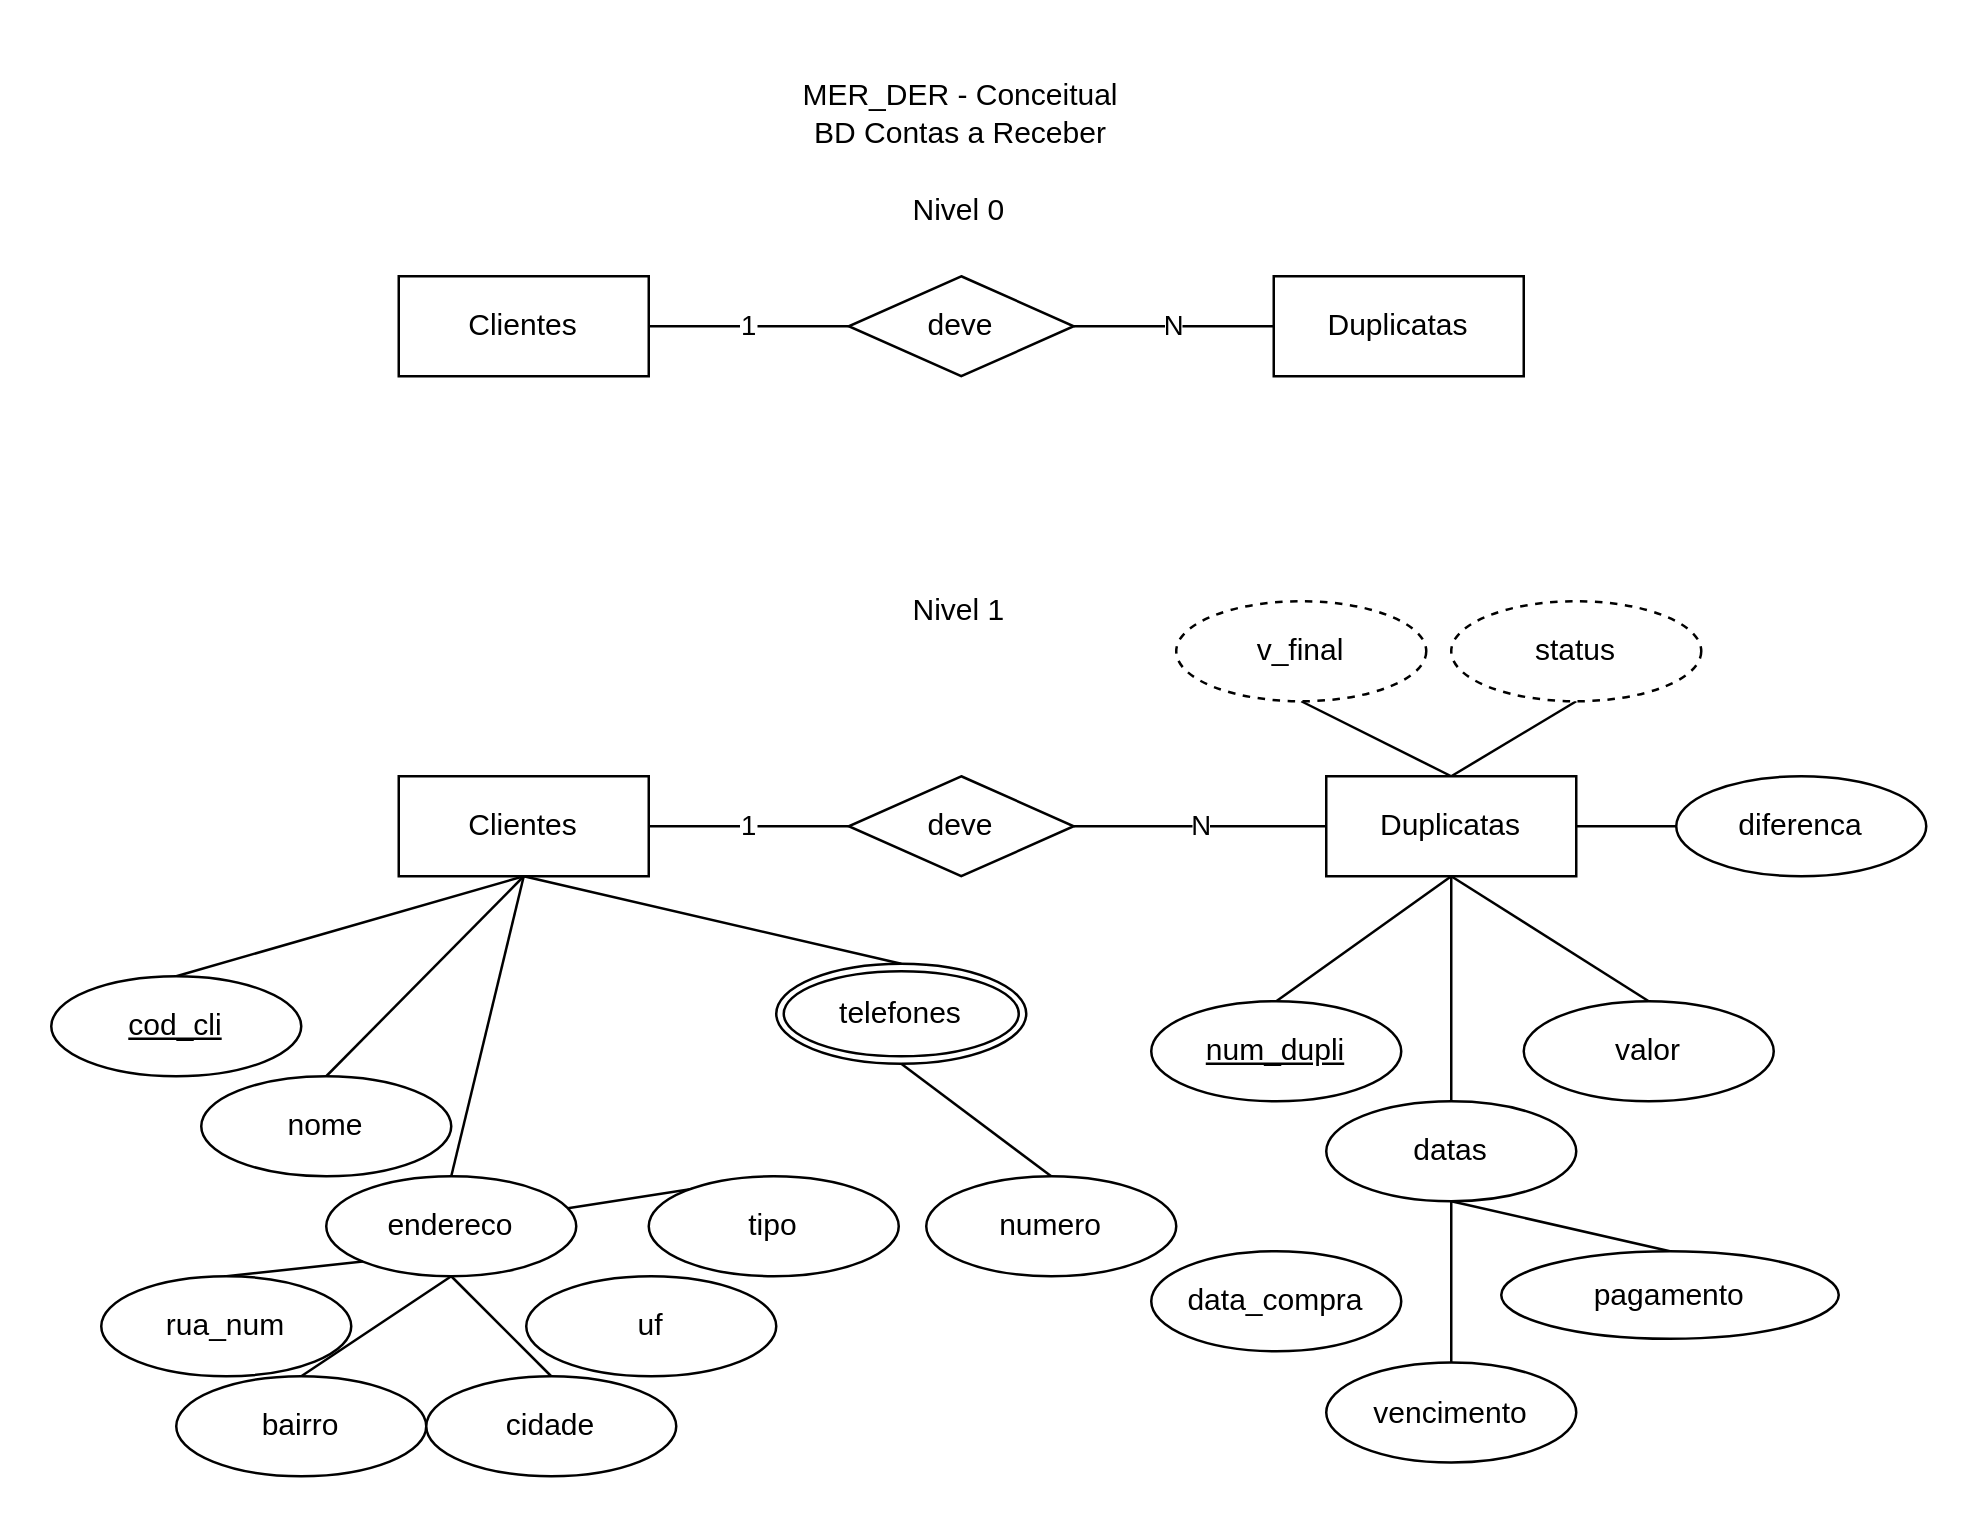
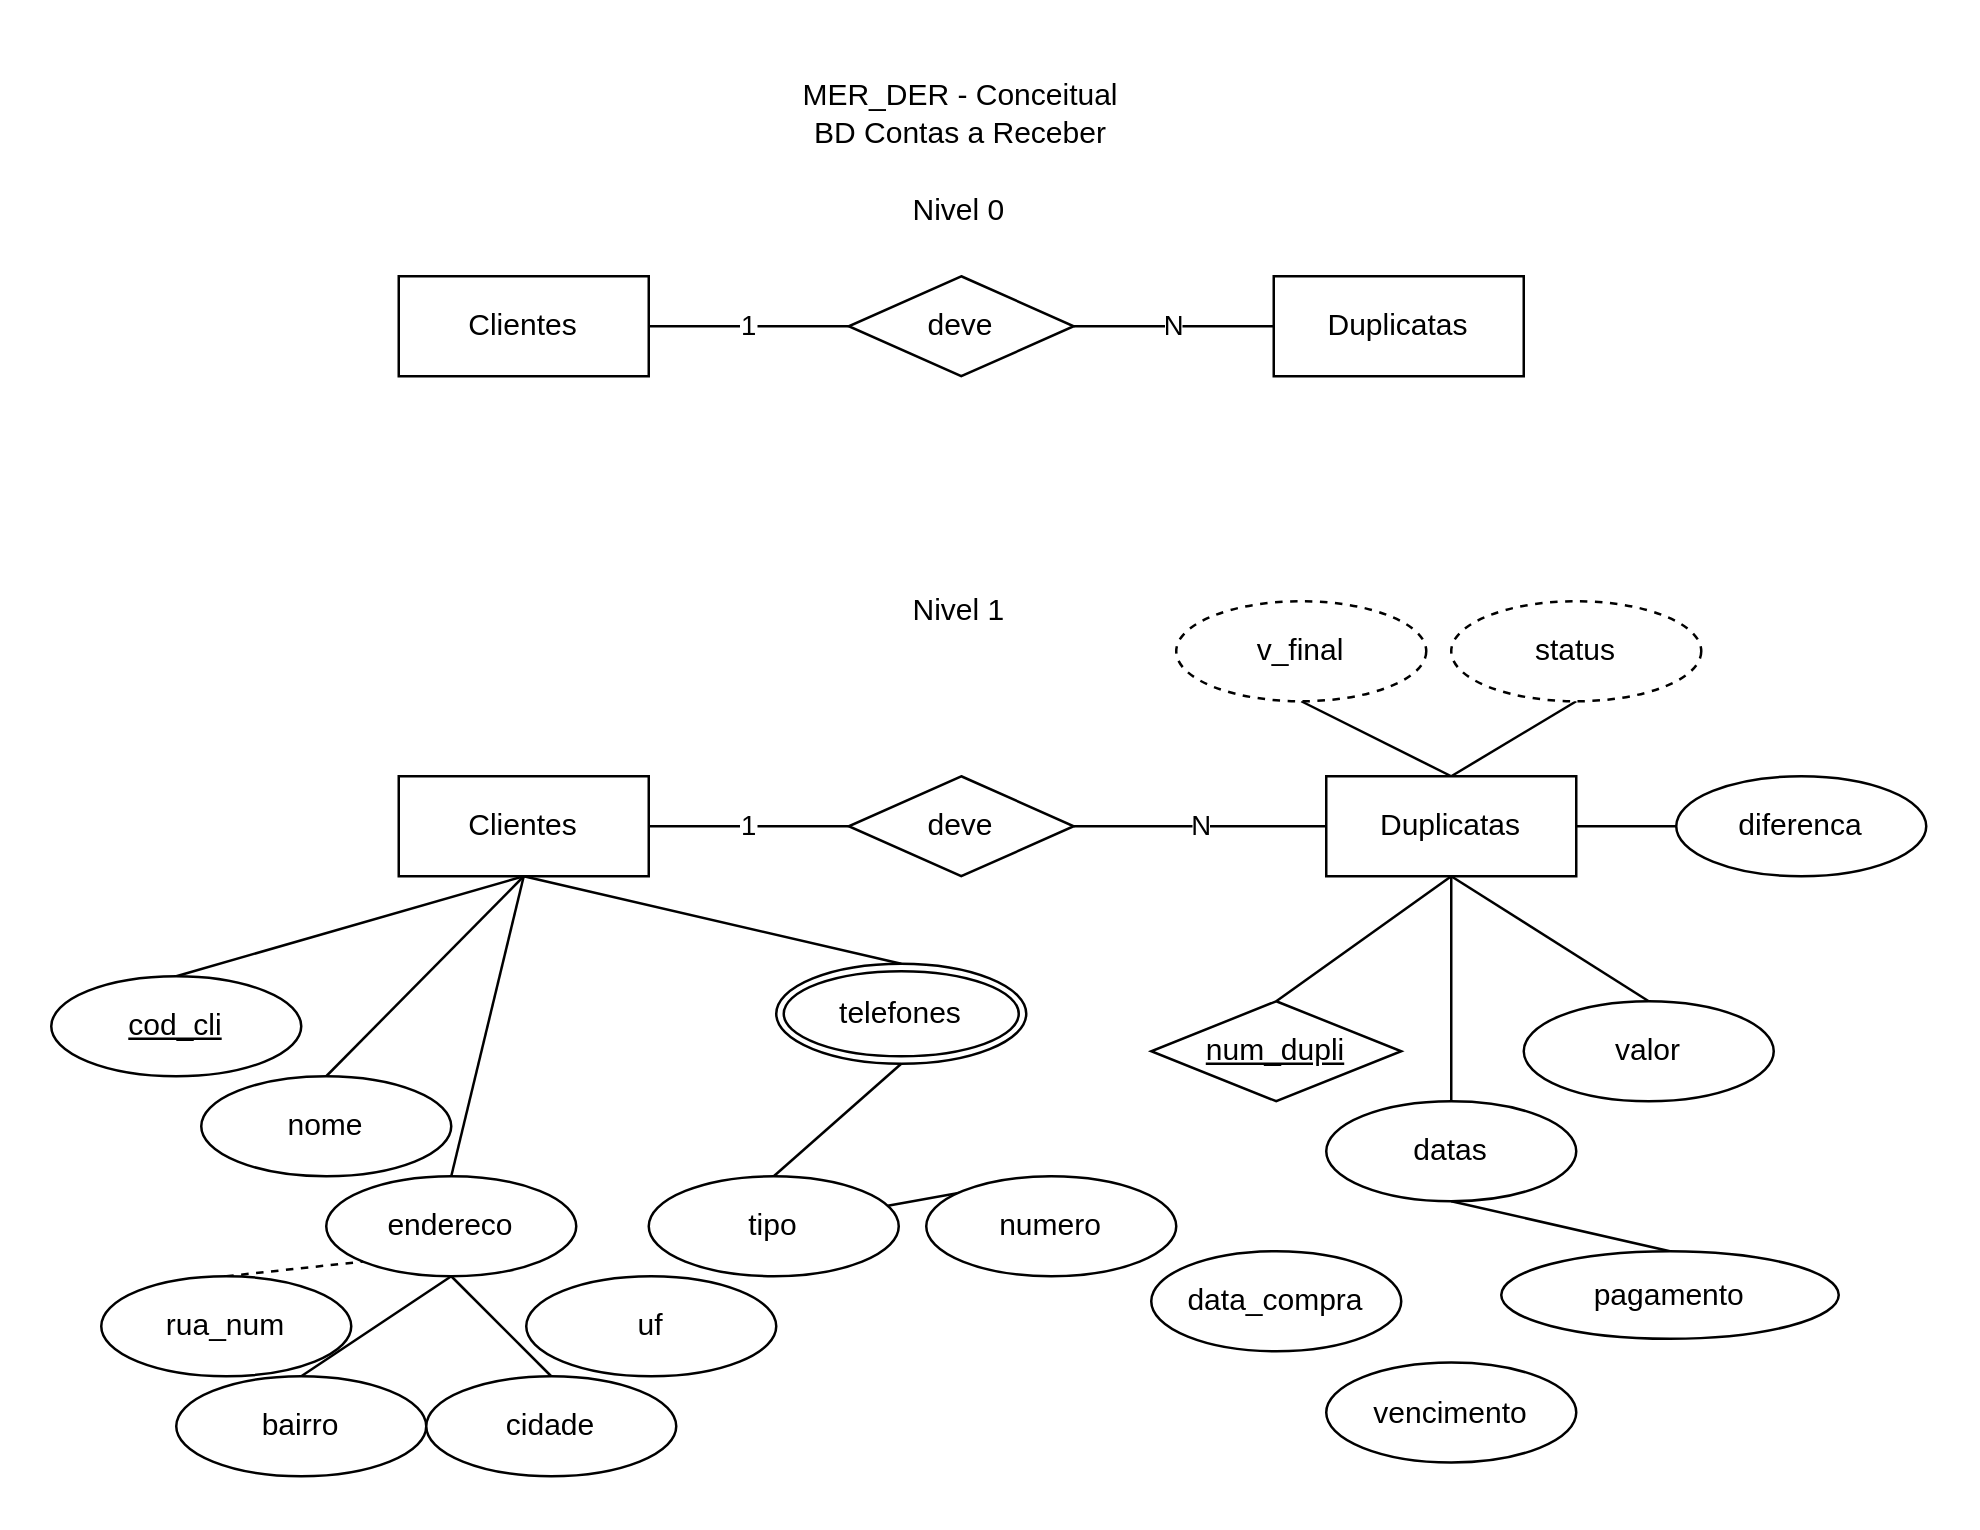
node "num_dupli": shape ellipse -> diamond
edge "telefones" -- "numero": now "tipo" -- "numero"
edge "endereco" -- "tipo": now "telefones" -- "tipo"
edge "endereco" -- "rua_num": style solid -> dashed
edge "datas" -- "vencimento": removed
